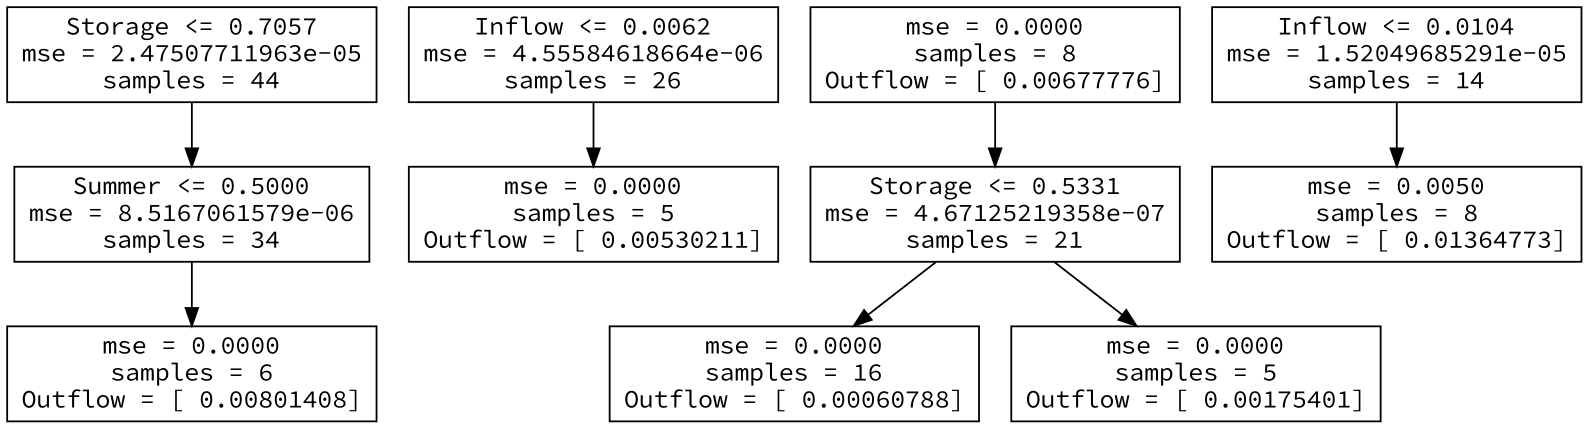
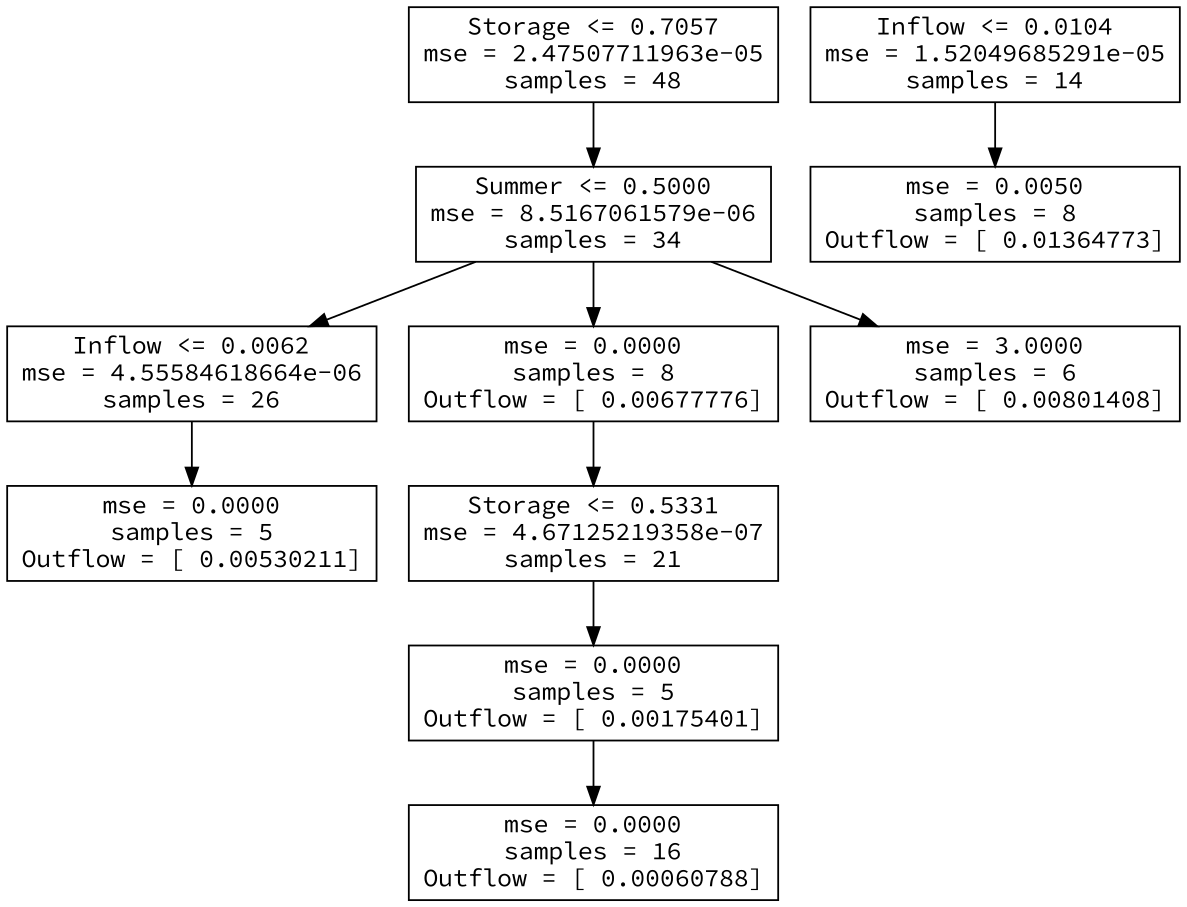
node "Storage <= 0.7057 mse = 2.47507711963e-05 samples = 44": label "Storage <= 0.7057 mse = 2.47507711963e-05 samples = 44" -> "Storage <= 0.7057 mse = 2.47507711963e-05 samples = 48"
edge "Summer <= 0.5000 mse = 8.5167061579e-06 samples = 34" -> "mse = 0.0000 samples = 8 Outflow = [ 0.00677776]": added
edge "Storage <= 0.5331 mse = 4.67125219358e-07 samples = 21" -> "mse = 0.0000 samples = 16 Outflow = [ 0.00060788]": now "mse = 0.0000 samples = 5 Outflow = [ 0.00175401]" -> "mse = 0.0000 samples = 16 Outflow = [ 0.00060788]"
edge "Summer <= 0.5000 mse = 8.5167061579e-06 samples = 34" -> "Inflow <= 0.0062 mse = 4.55584618664e-06 samples = 26": added
node "mse = 0.0000 samples = 6 Outflow = [ 0.00801408]": label "mse = 0.0000 samples = 6 Outflow = [ 0.00801408]" -> "mse = 3.0000 samples = 6 Outflow = [ 0.00801408]"
